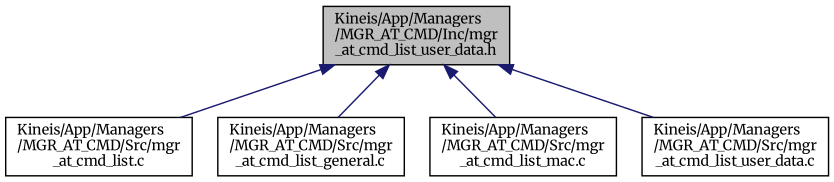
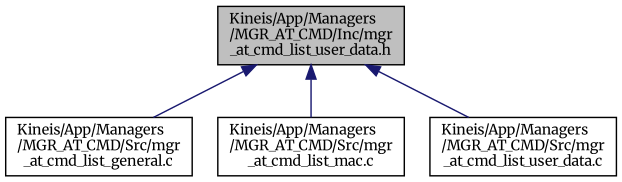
node "Kineis/App/Managers /MGR_AT_CMD/Src/mgr _at_cmd_list.c": removed
